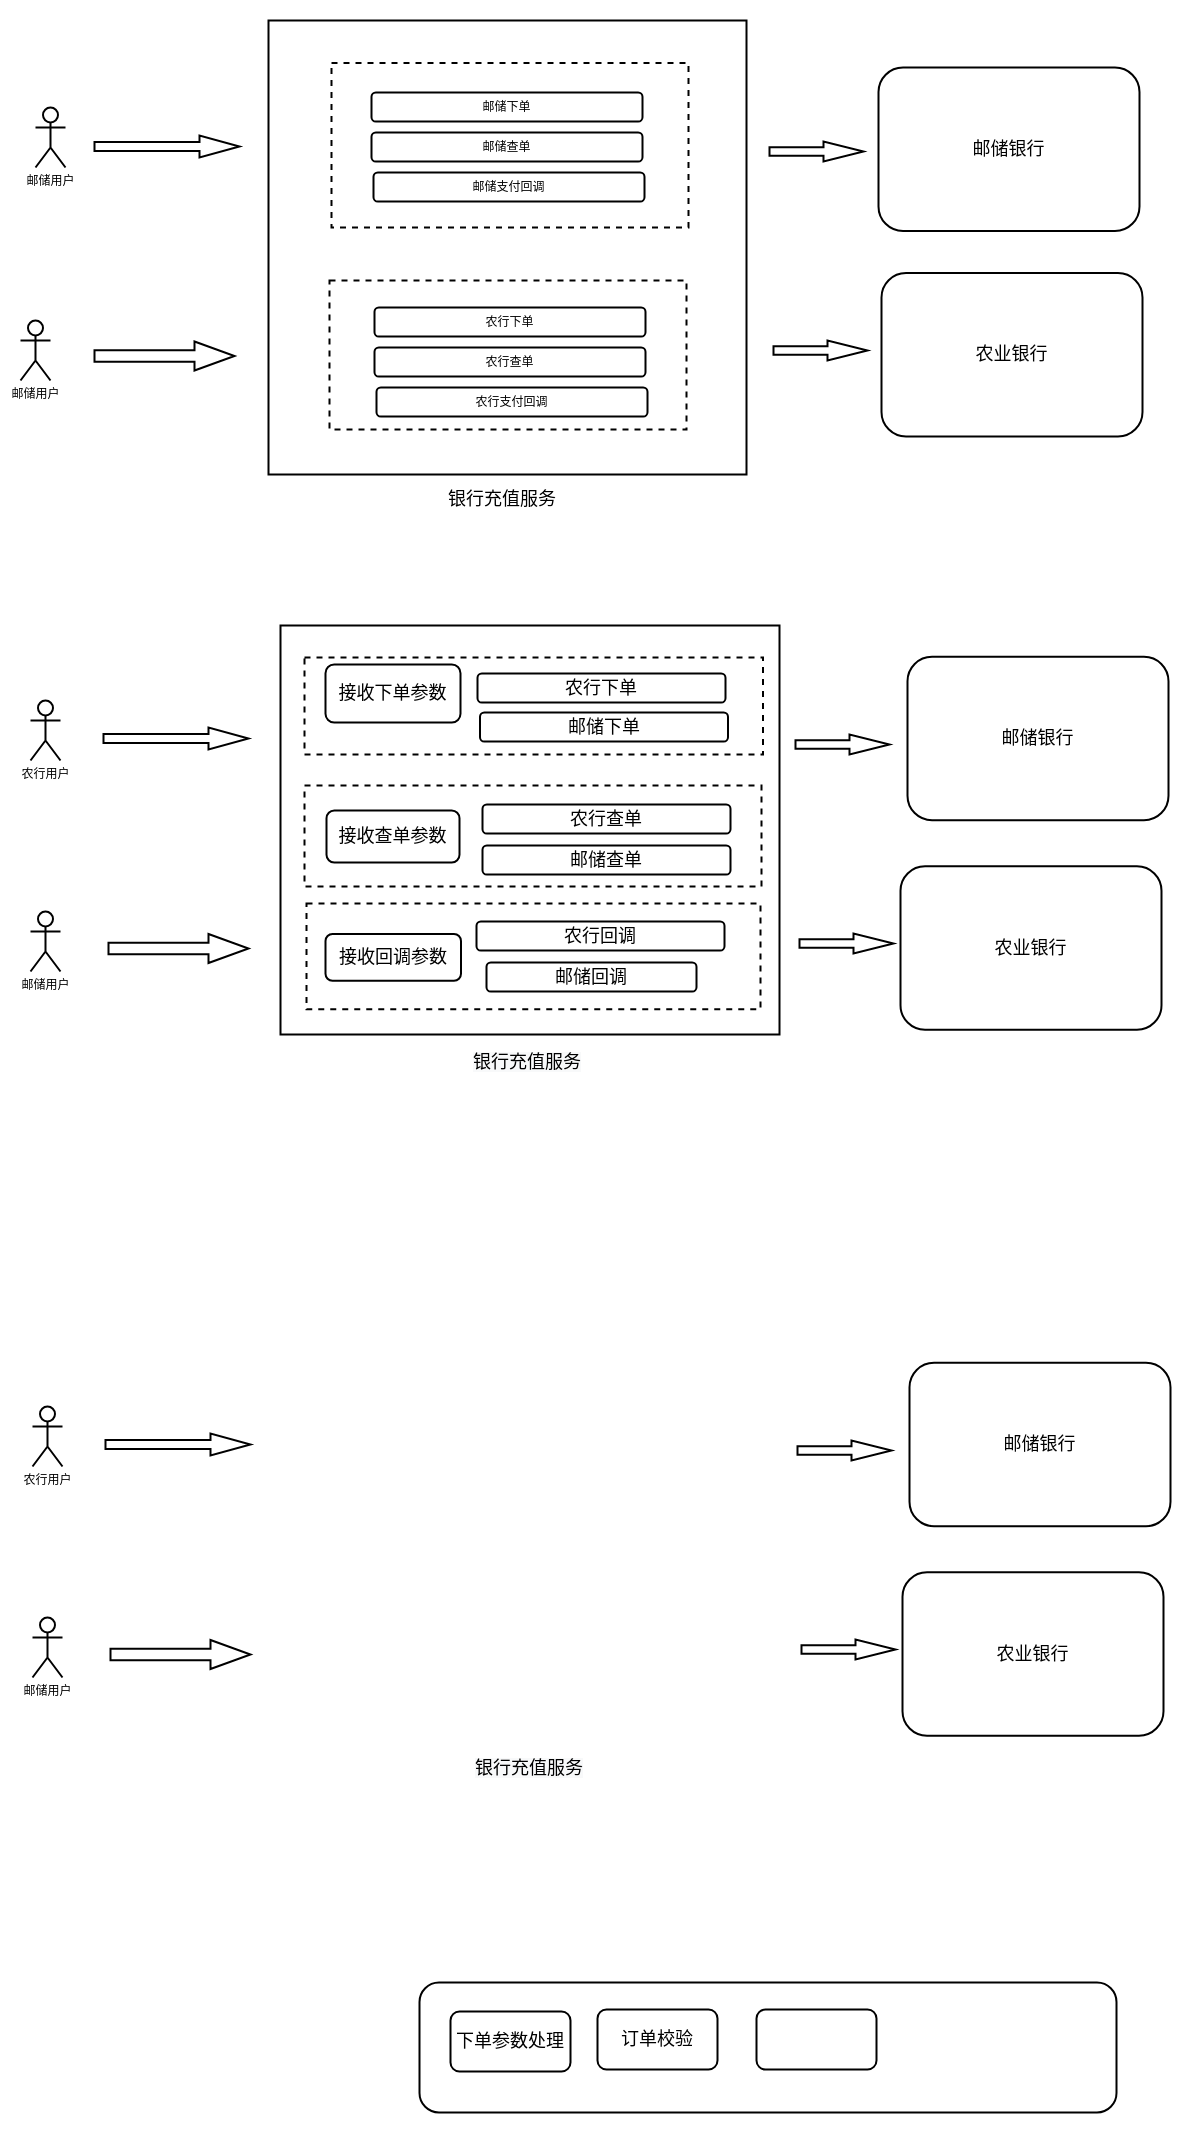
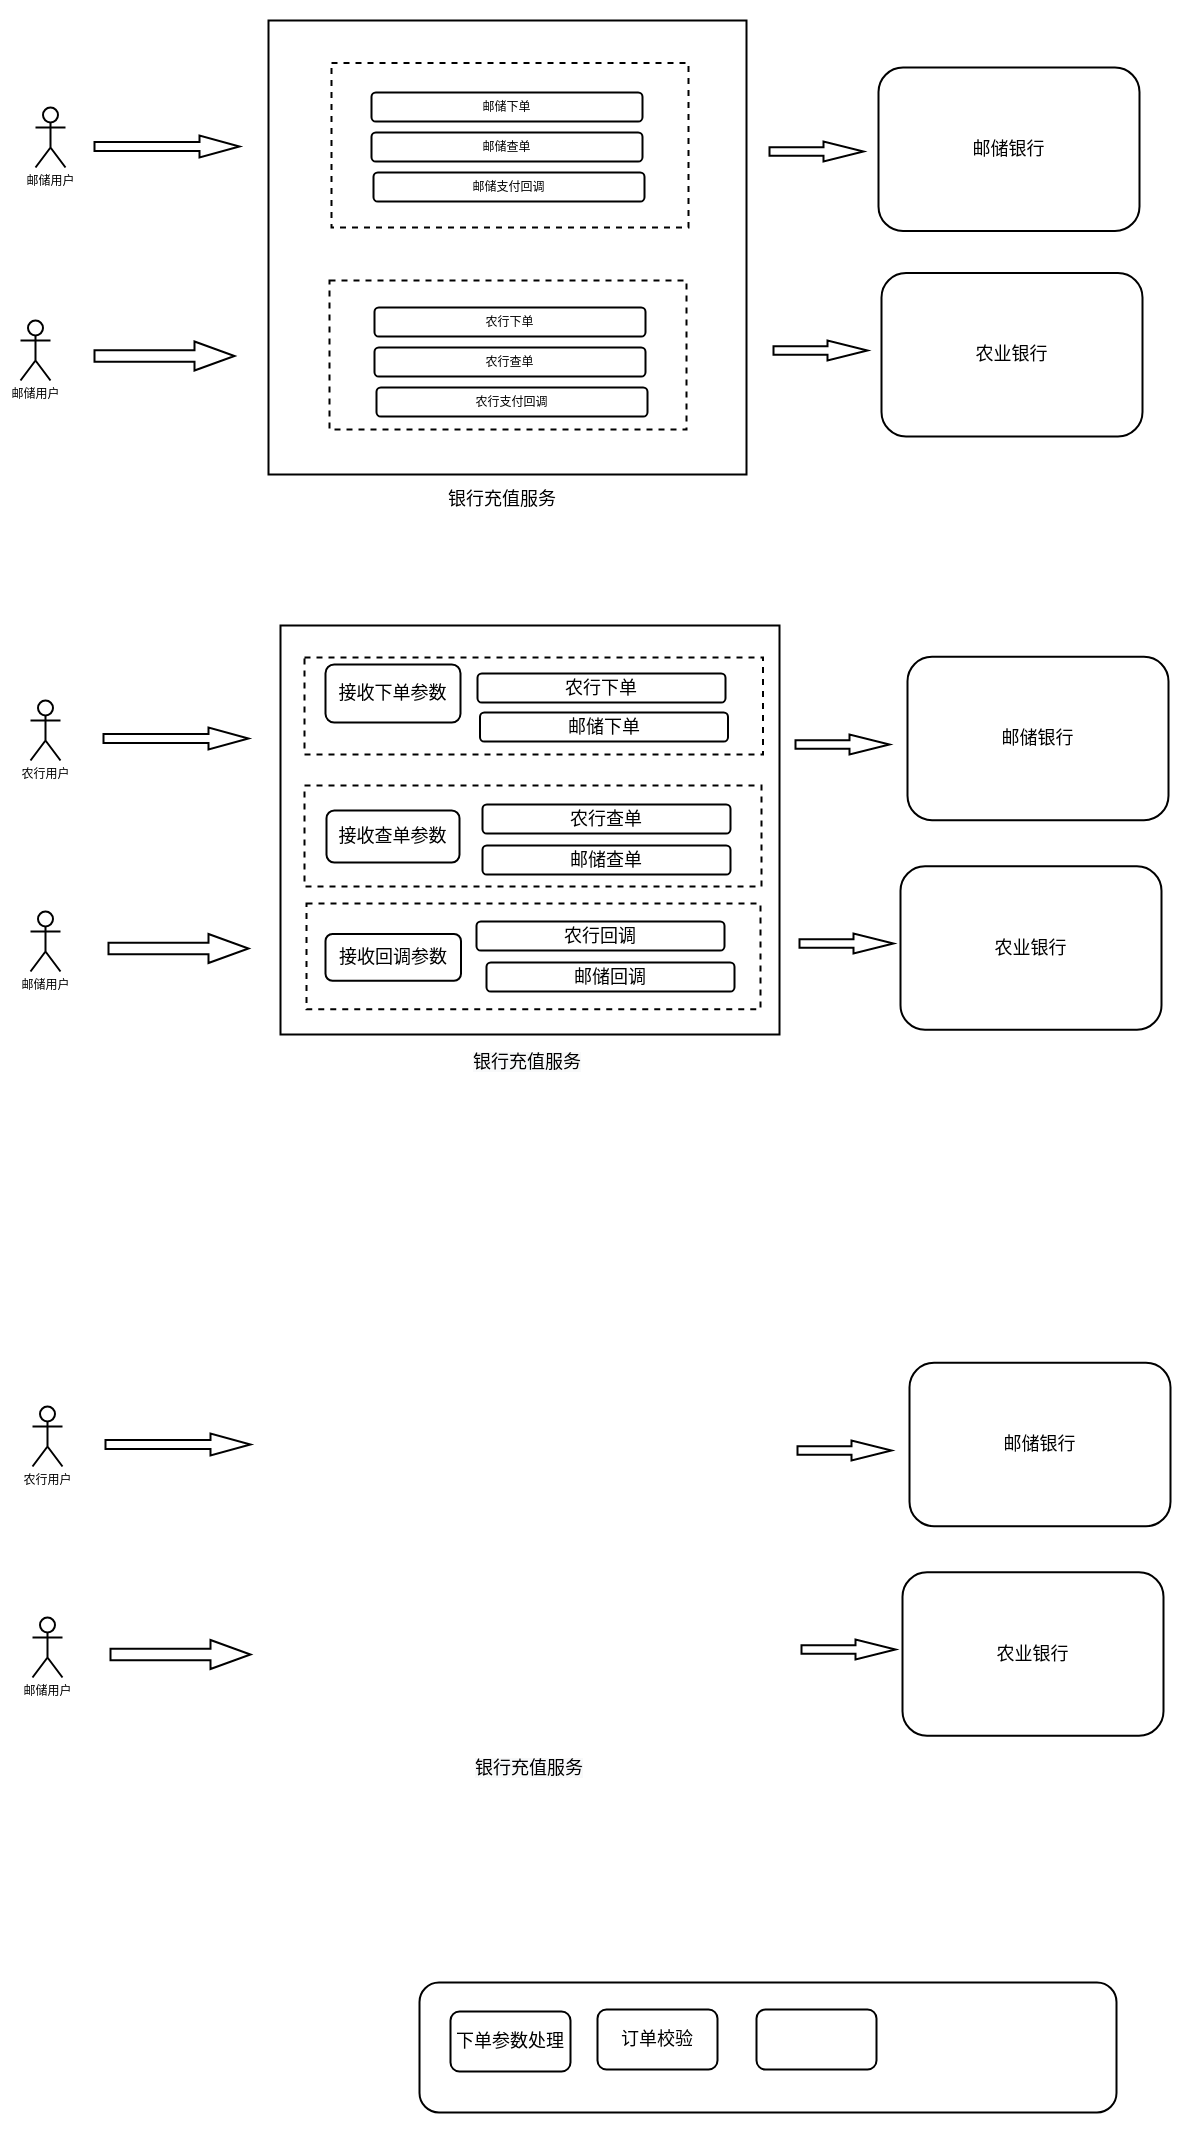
node "邮储回调": size 210x29 -> 248x29
